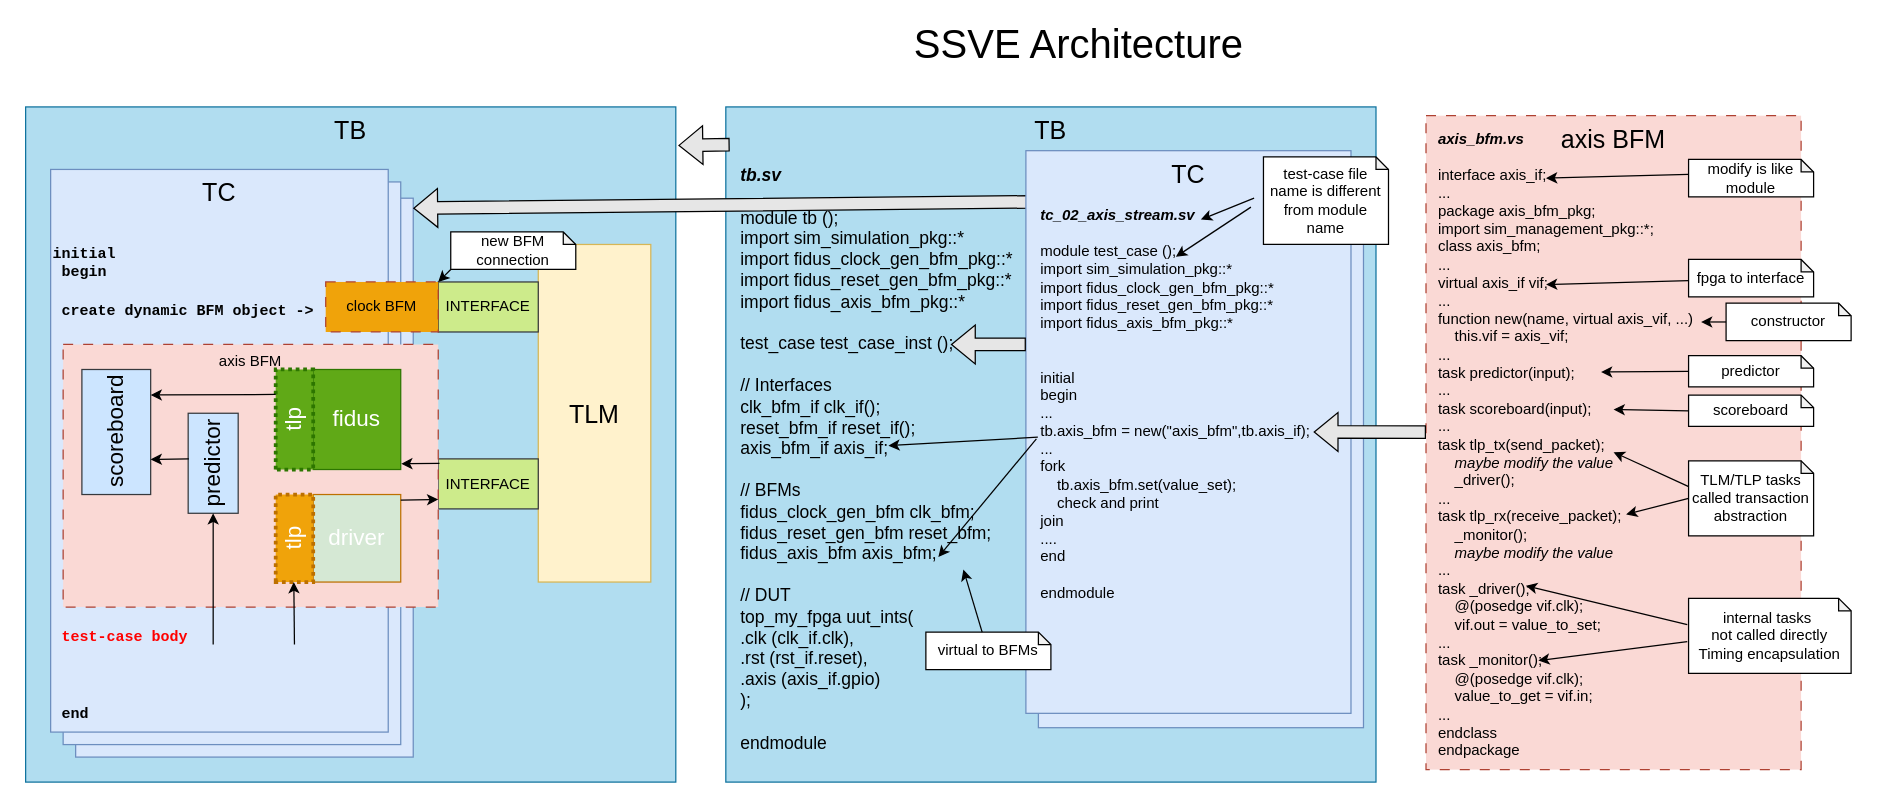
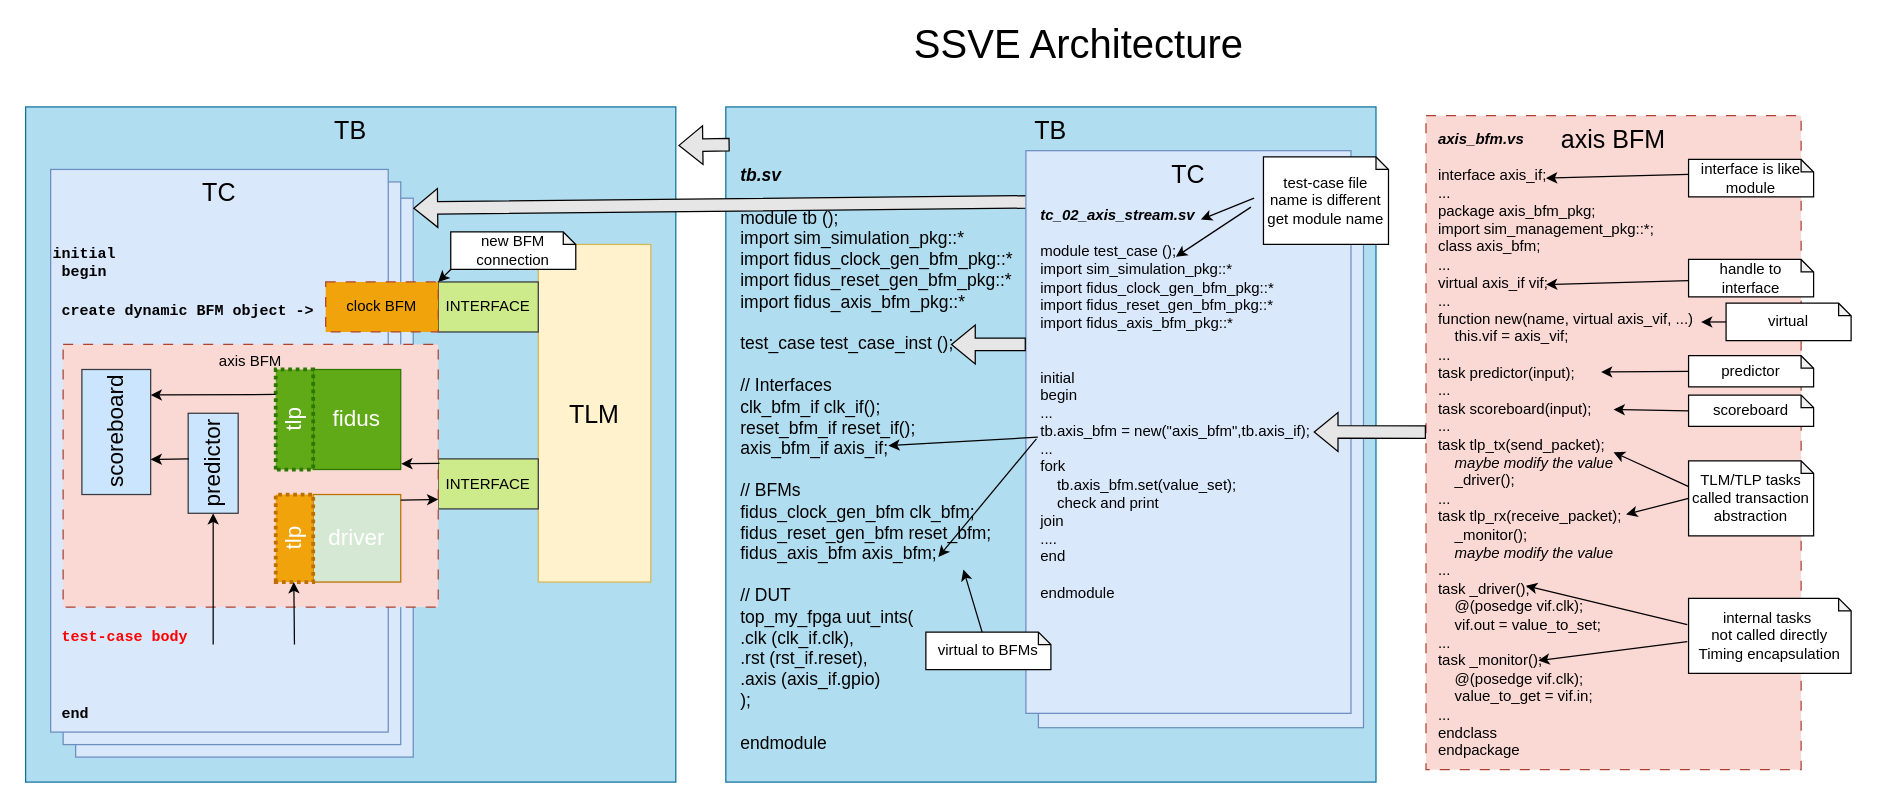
node "modify is like module": label "modify is like module" -> "interface is like module"
node "test-case file name is different from module name": label "test-case file name is different from module name" -> "test-case file name is different get module name"
node "fpga to interface": label "fpga to interface" -> "handle to interface"
node "constructor": label "constructor" -> "virtual"
